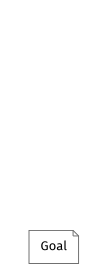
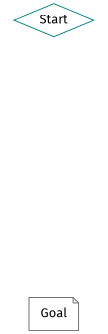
node "Start": added
